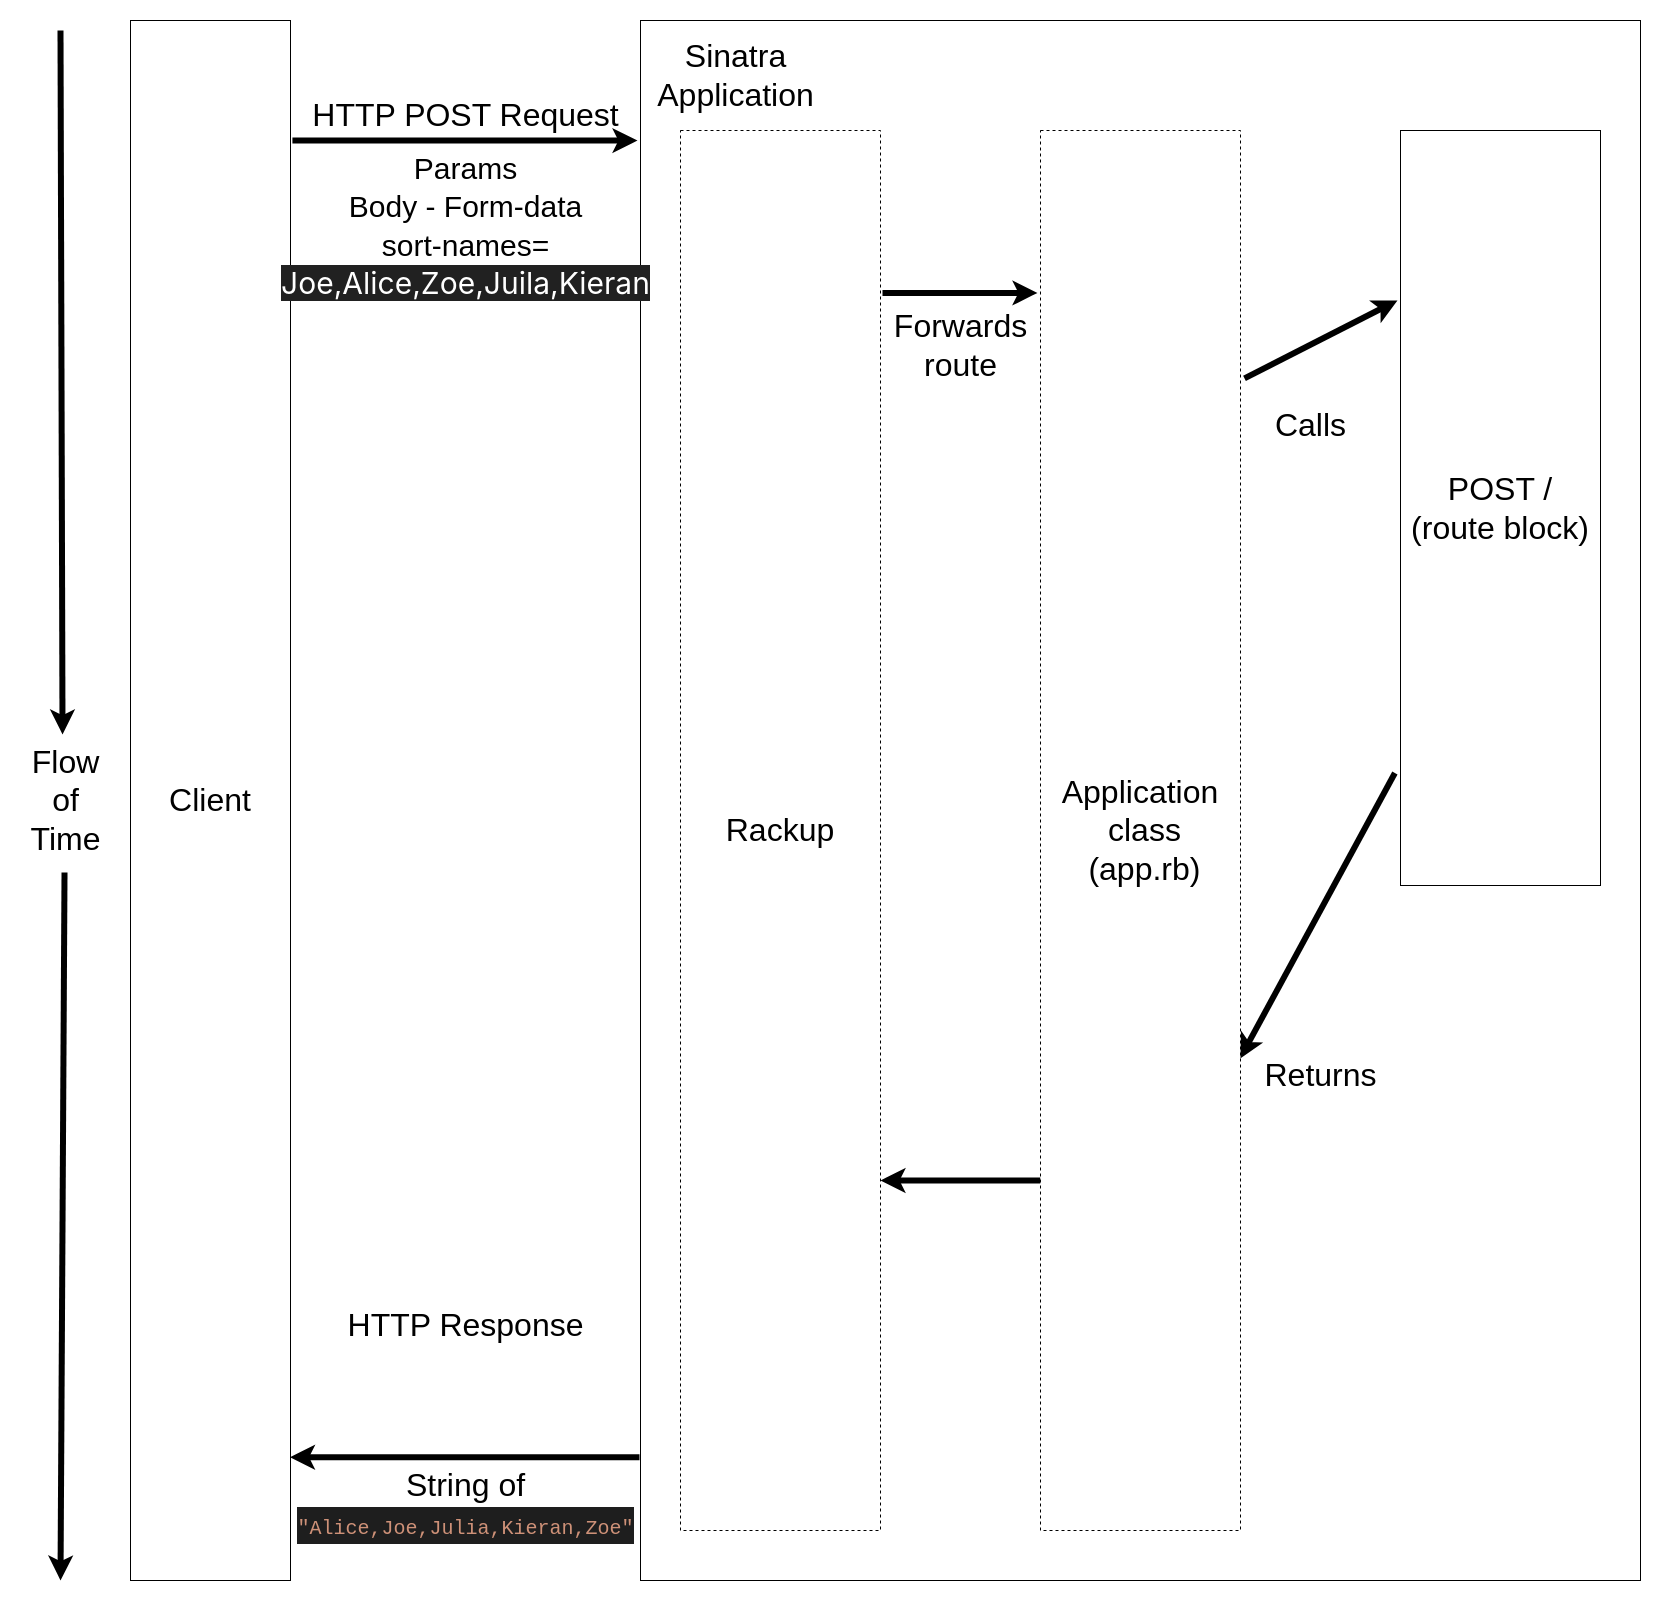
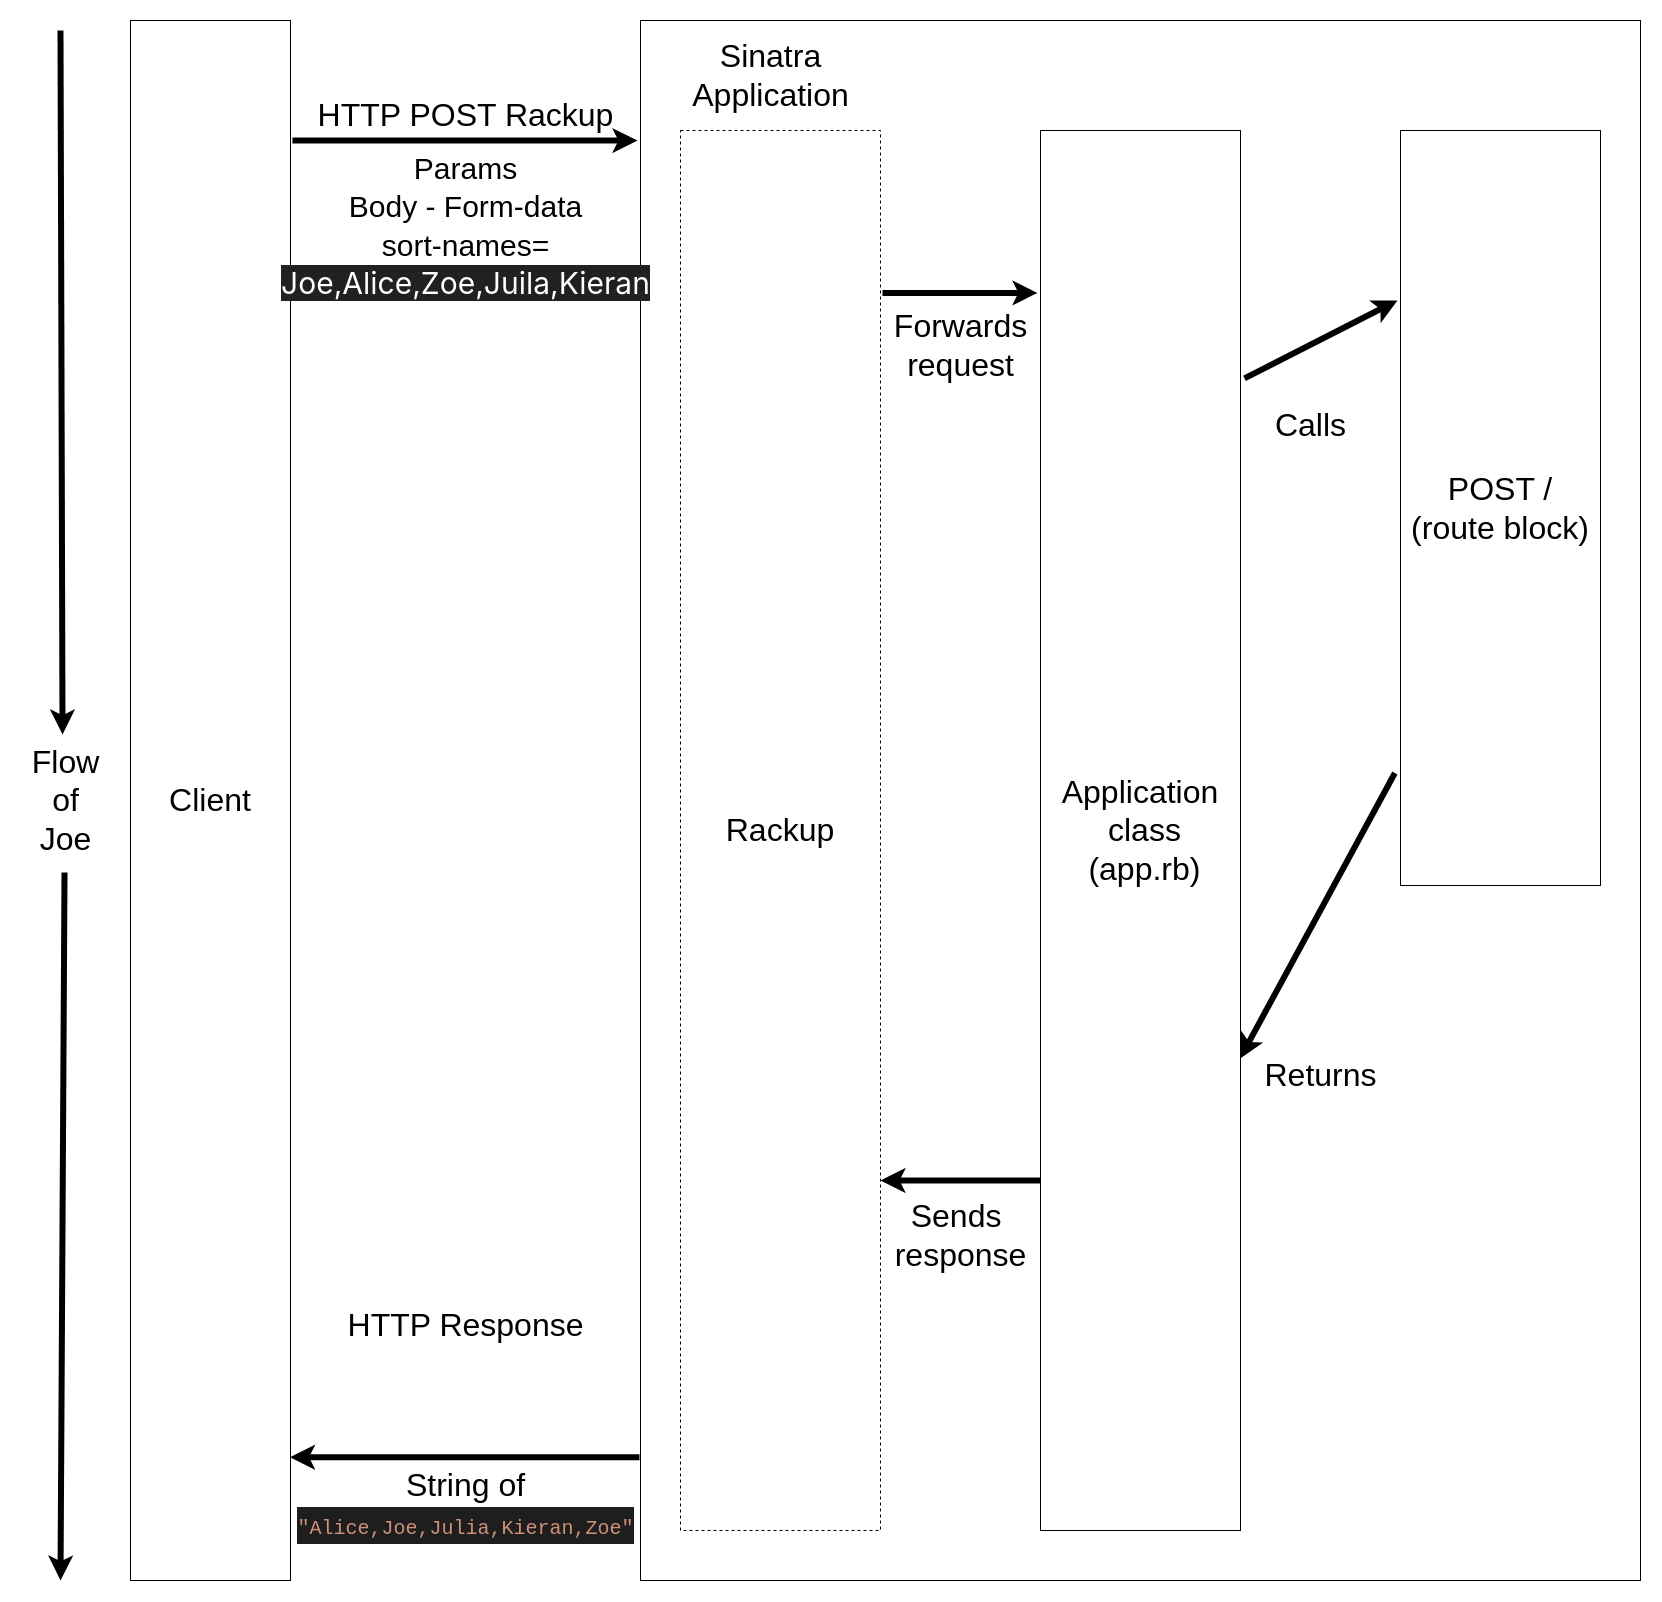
node "Sinatra Application": moved (736, 76) -> (771, 76)
node "HTTP POST Request": label "HTTP POST Request" -> "HTTP POST Rackup"
node "Forwards route": label "Forwards route" -> "Forwards request"
node "Flow of Time": label "Flow of Time" -> "Flow of Joe"
node "Application class (app.rb)": style dashed -> solid
node "Sends response": added
